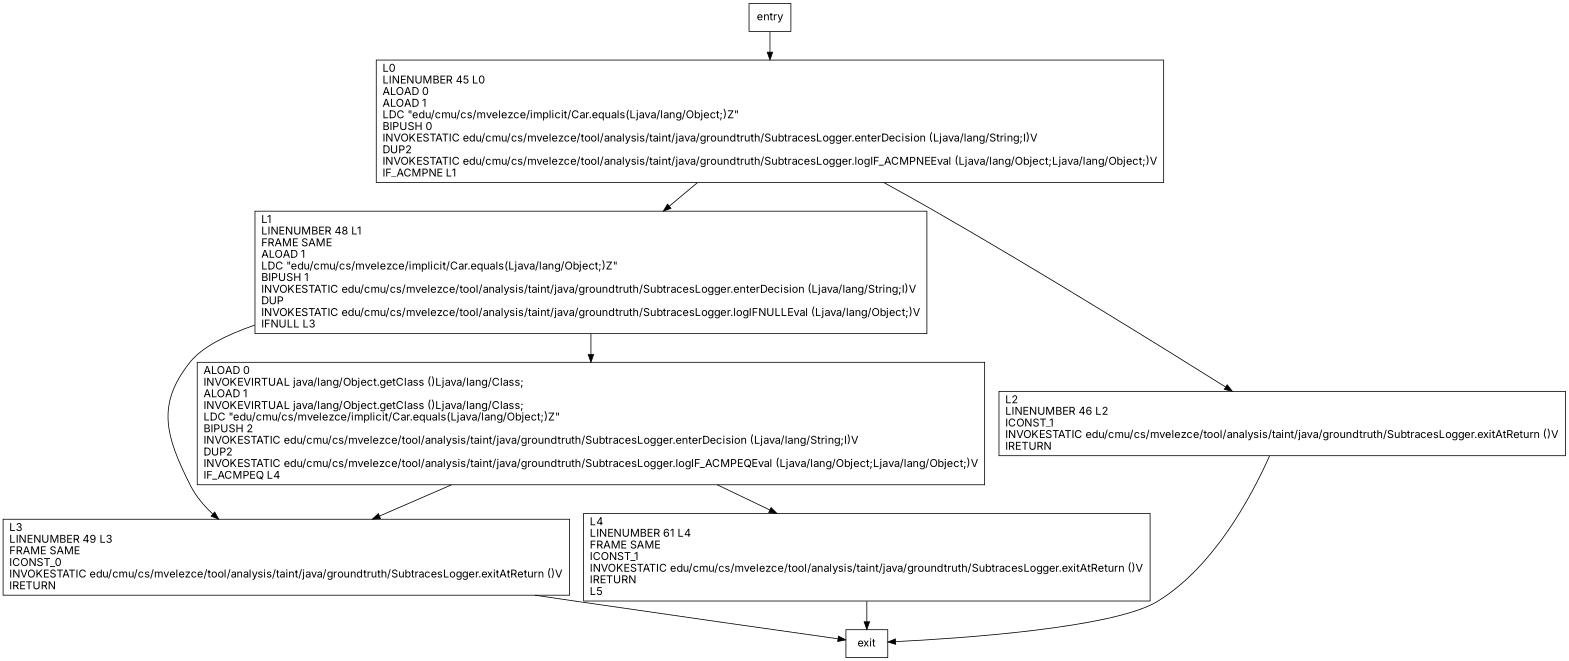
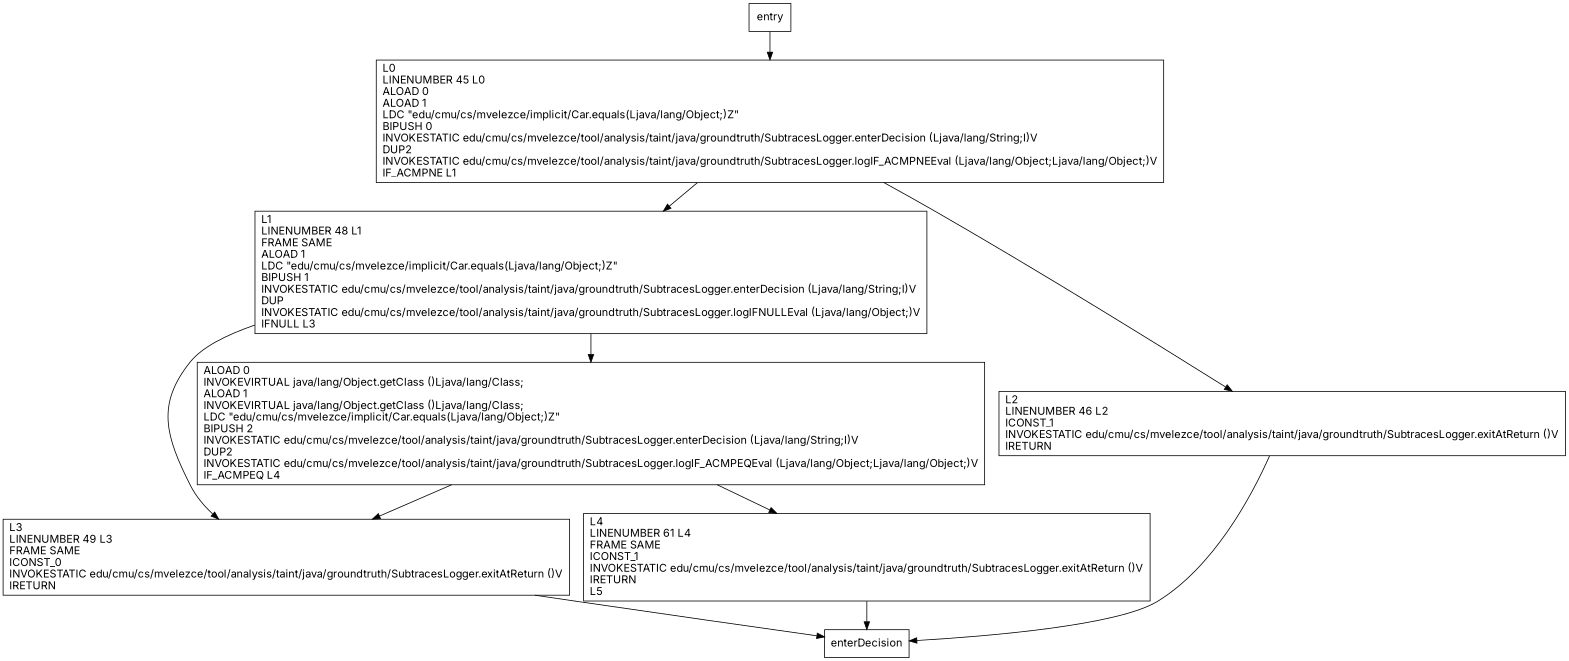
node "exit": label "exit" -> "enterDecision"
